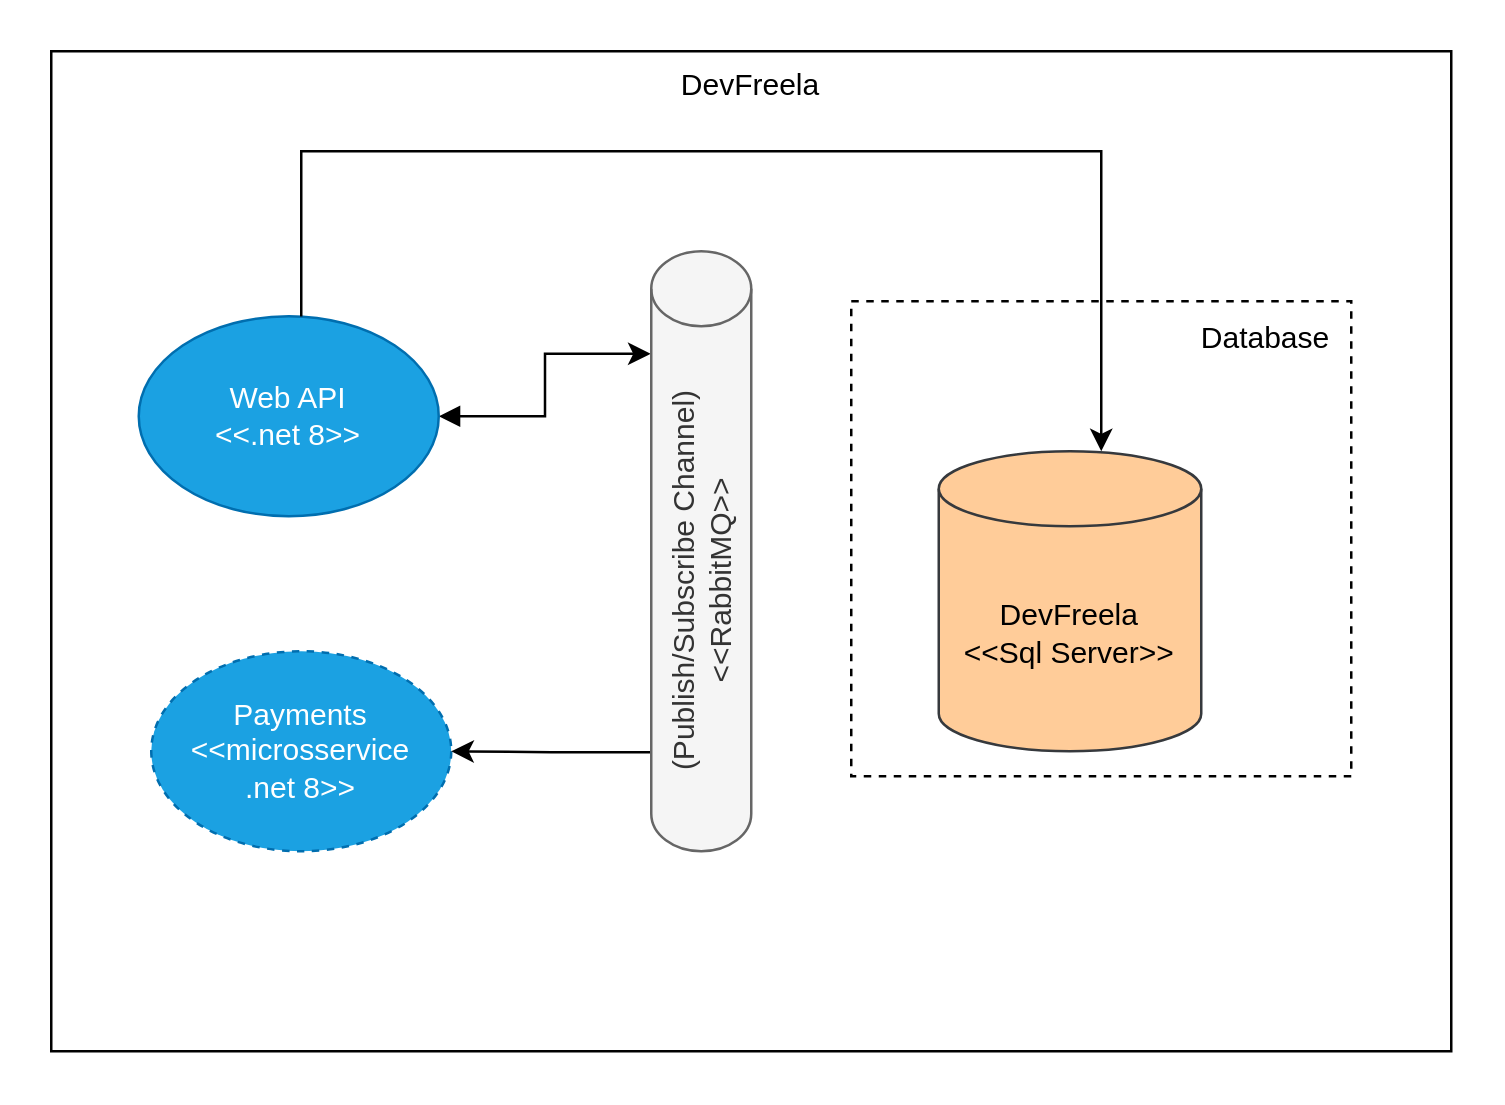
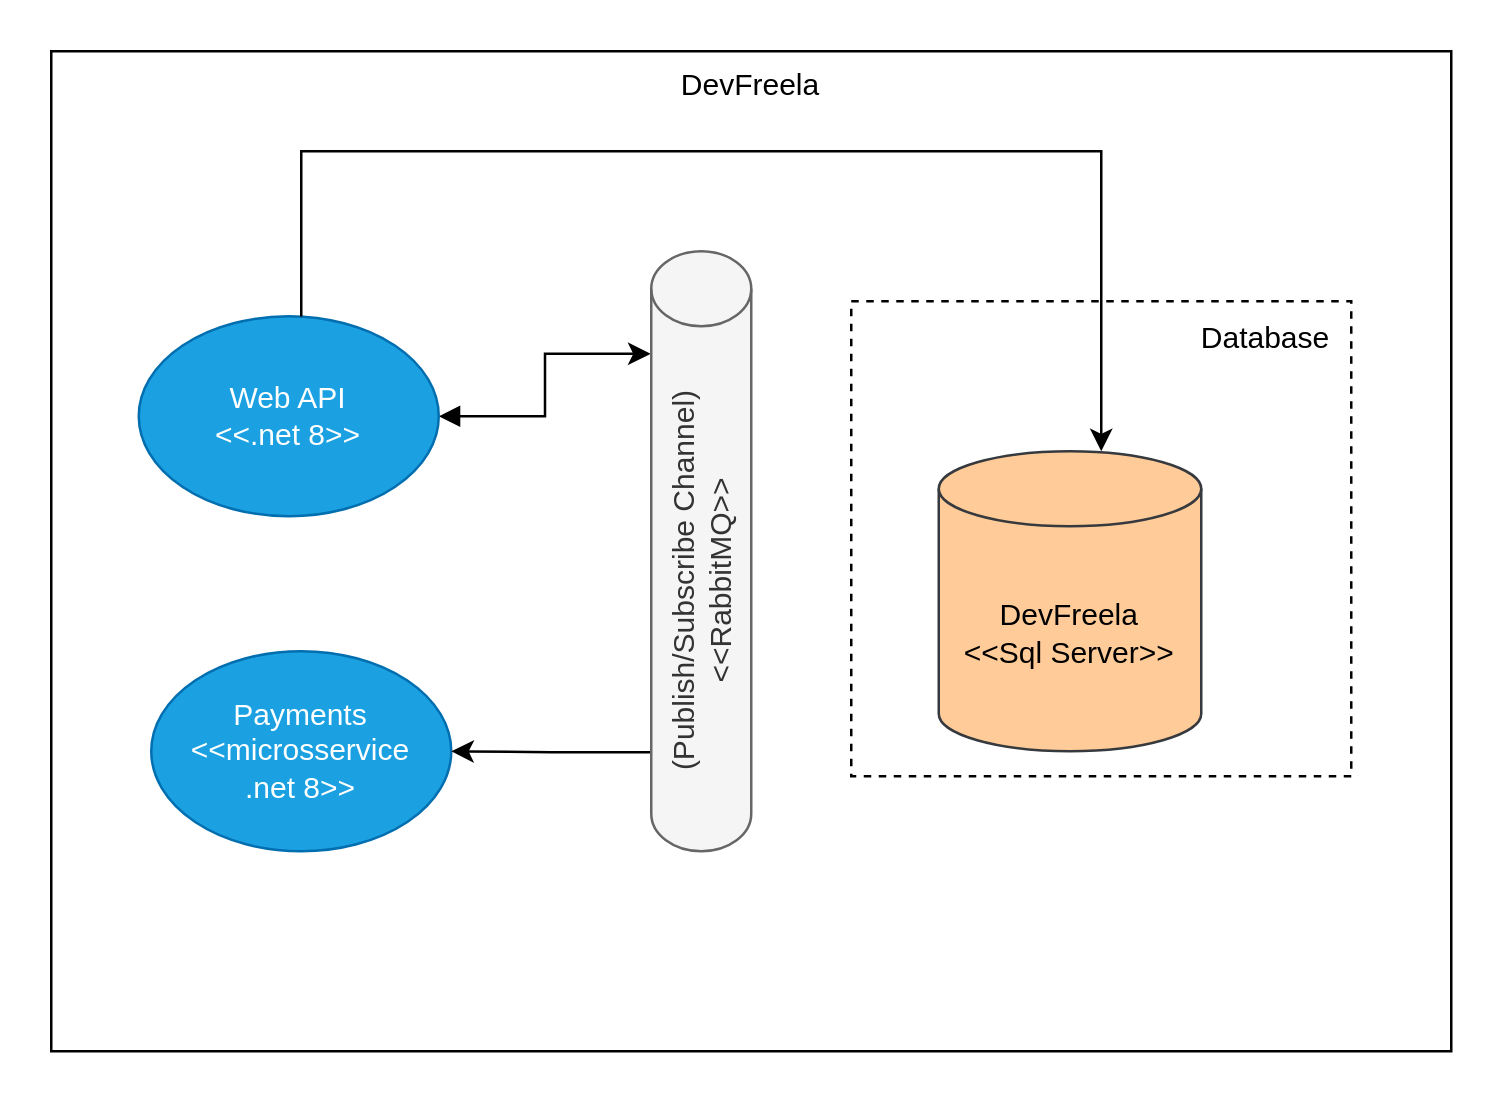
node "Payments <<microsservice .net 8>>": style dashed -> solid
